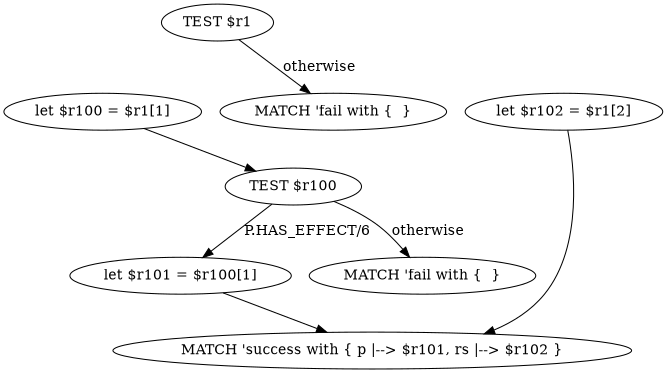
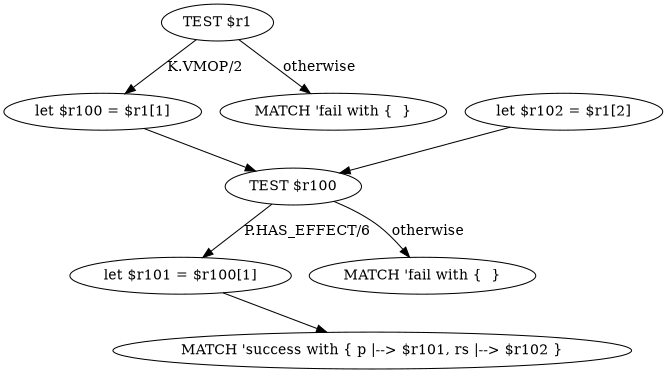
edge "TEST $r1" -> "let $r100 = $r1[1]": added, label "K.VMOP/2"
edge "let $r102 = $r1[2]" -> "MATCH 'success with { p |--> $r101, rs |--> $r102 }": now "let $r102 = $r1[2]" -> "TEST $r100"
